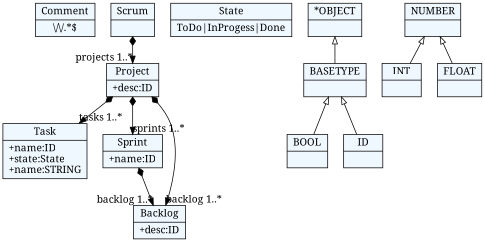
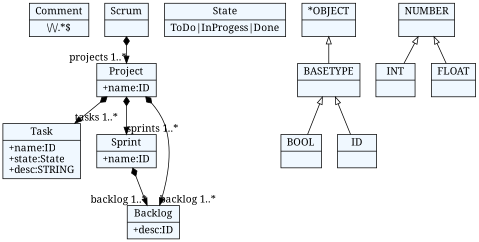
node "Project": text "+desc:ID" -> "+name:ID"
node "Task": text "+name:STRING" -> "+desc:STRING"
